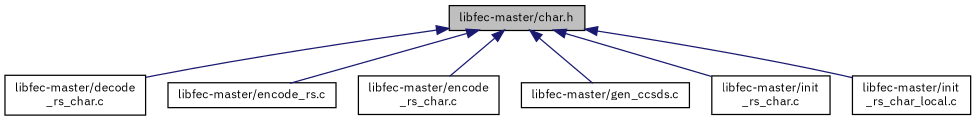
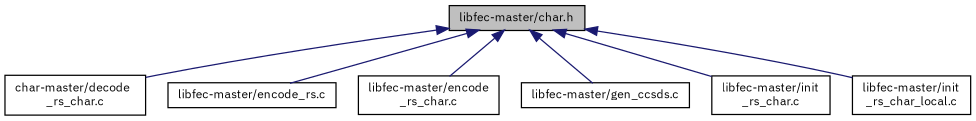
node "libfec-master/decode _rs_char.c": label "libfec-master/decode _rs_char.c" -> "char-master/decode _rs_char.c"
